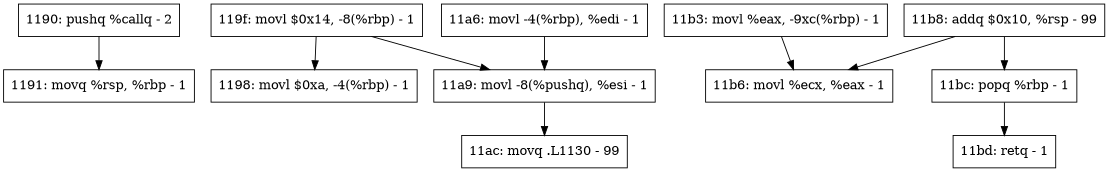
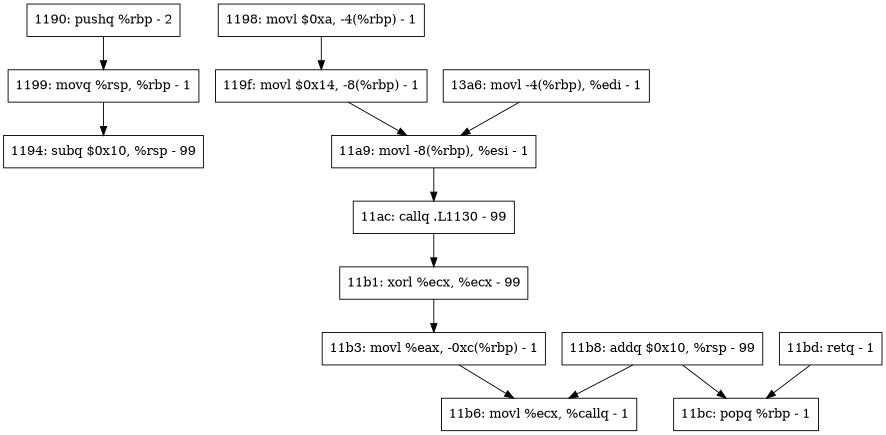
node "1190: pushq %callq - 2": label "1190: pushq %callq - 2" -> "1190: pushq %rbp - 2"
node "11a6: movl -4(%rbp), %edi - 1": label "11a6: movl -4(%rbp), %edi - 1" -> "13a6: movl -4(%rbp), %edi - 1"
node "11b3: movl %eax, -9xc(%rbp) - 1": label "11b3: movl %eax, -9xc(%rbp) - 1" -> "11b3: movl %eax, -0xc(%rbp) - 1"
edge "119f: movl $0x14, -8(%rbp) - 1" -> "1198: movl $0xa, -4(%rbp) - 1": reversed
node "1191: movq %rsp, %rbp - 1": label "1191: movq %rsp, %rbp - 1" -> "1199: movq %rsp, %rbp - 1"
node "11a9: movl -8(%pushq), %esi - 1": label "11a9: movl -8(%pushq), %esi - 1" -> "11a9: movl -8(%rbp), %esi - 1"
node "11b6: movl %ecx, %eax - 1": label "11b6: movl %ecx, %eax - 1" -> "11b6: movl %ecx, %callq - 1"
edge "11bc: popq %rbp - 1" -> "11bd: retq - 1": reversed
node "1194: subq $0x10, %rsp - 99": added
node "11ac: movq .L1130 - 99": label "11ac: movq .L1130 - 99" -> "11ac: callq .L1130 - 99"
node "11b1: xorl %ecx, %ecx - 99": added
